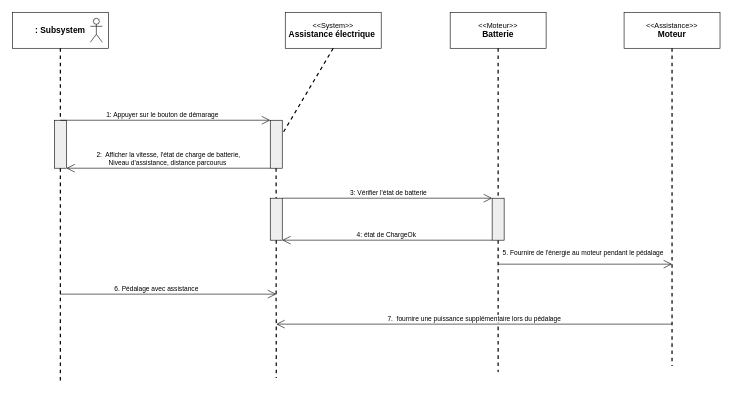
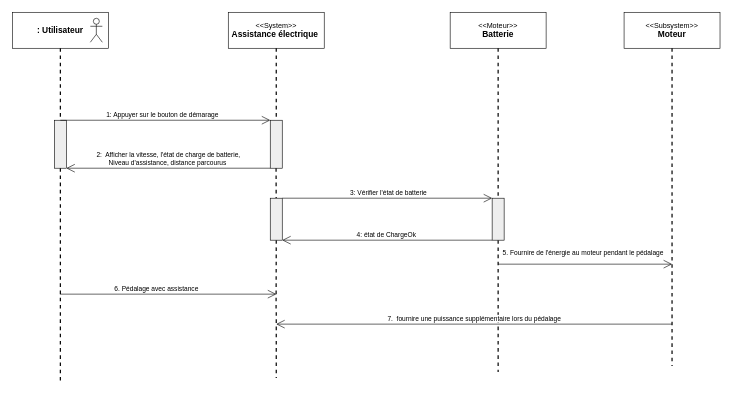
node ": Subsystem": label ": Subsystem" -> ": Utilisateur"
node "<<System>> Assistance électrique": moved (333, 30) -> (276, 30)
node "<<Assistance>> Moteur": label "<<Assistance>> Moteur" -> "<<Subsystem>> Moteur"
